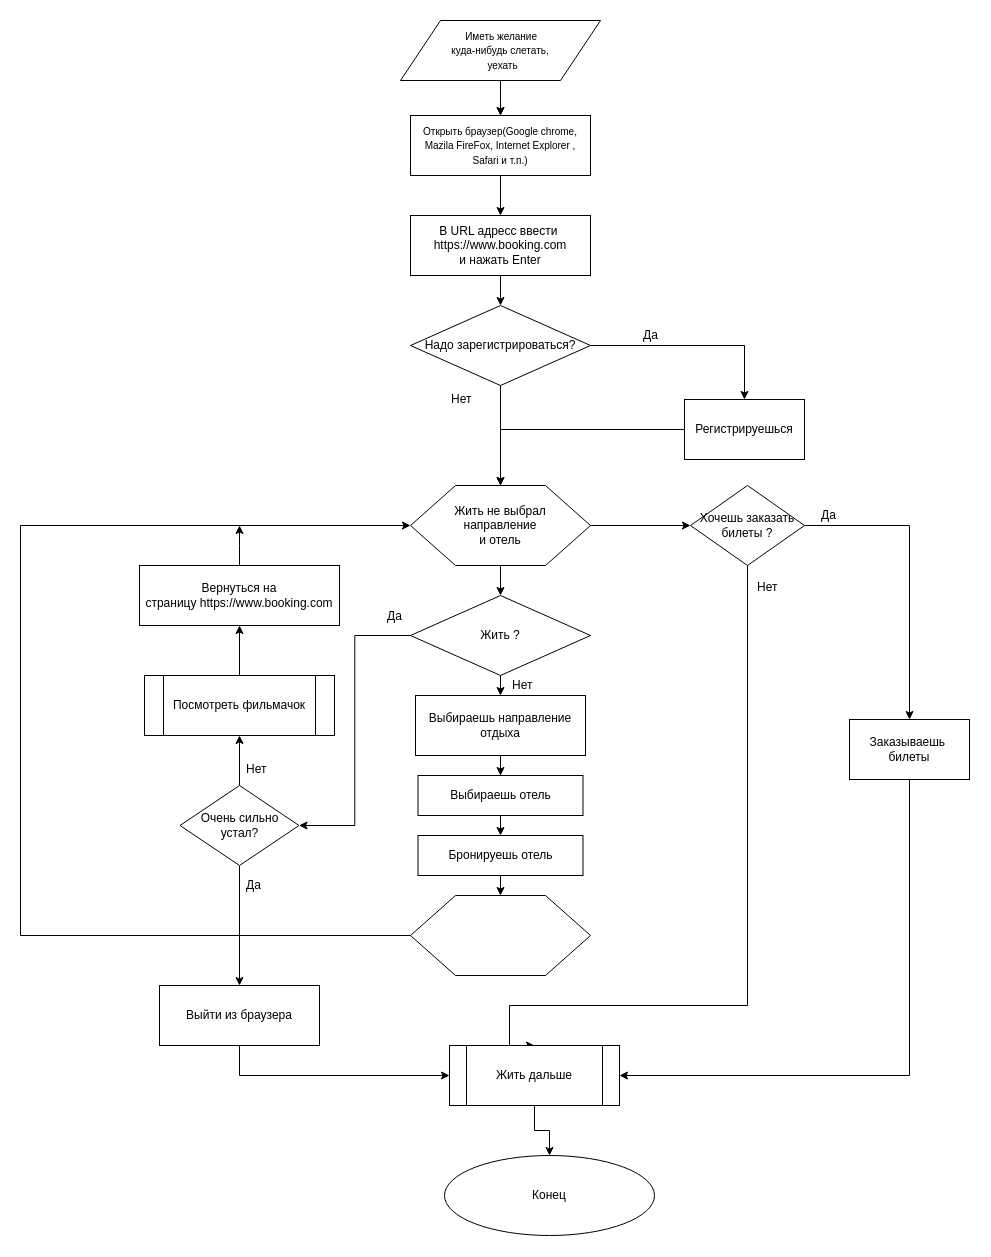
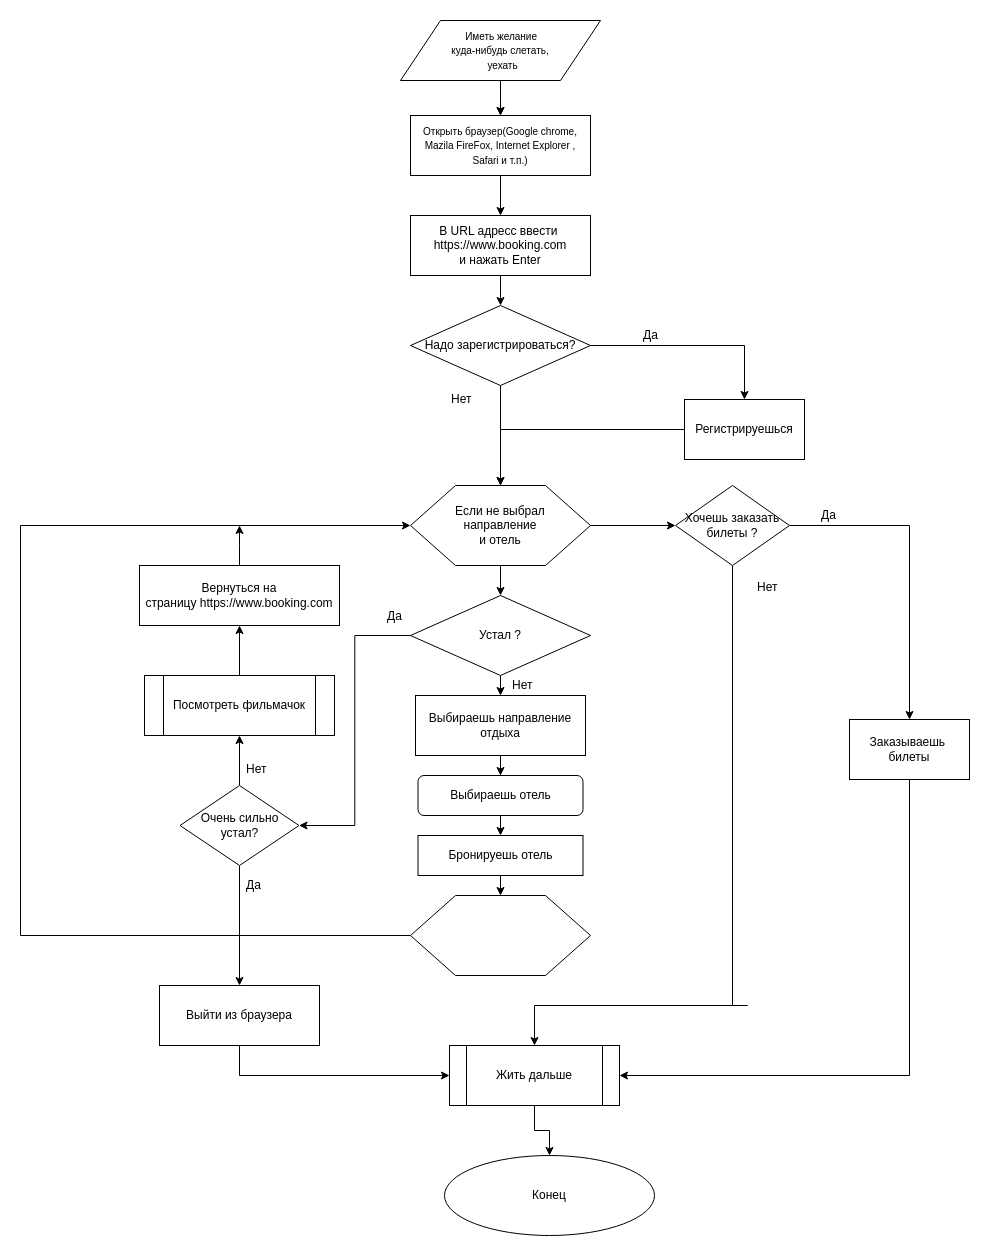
node "Жить не выбрал направление и отель": label "Жить не выбрал направление и отель" -> "Если не выбрал направление и отель"
node "Хочешь заказать билеты ?": moved (748, 526) -> (733, 526)
node "Жить ?": label "Жить ?" -> "Устал ?"
node "Выбираешь отель": shape rectangle -> rounded rectangle
